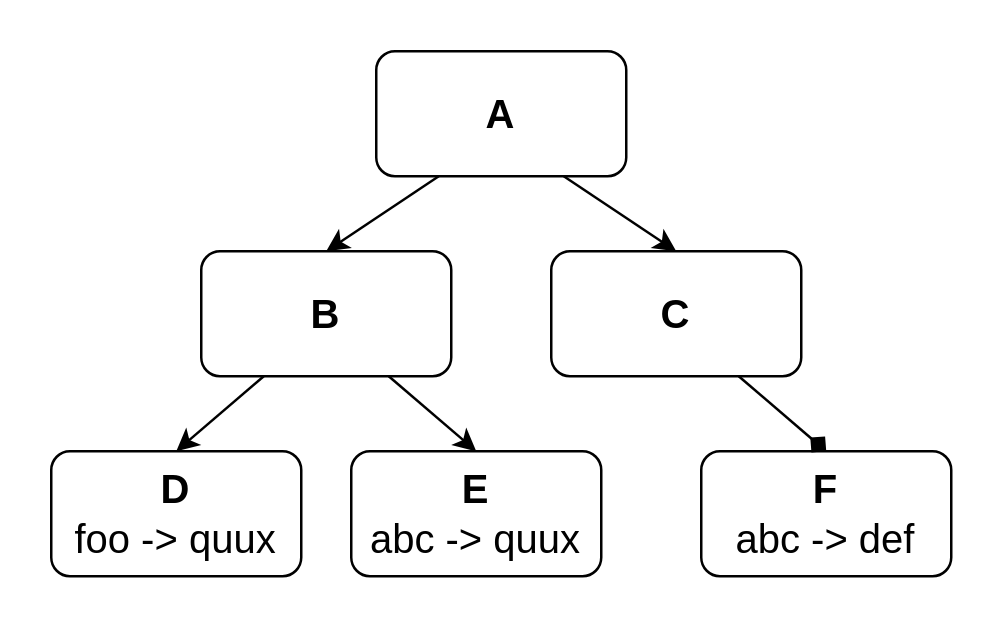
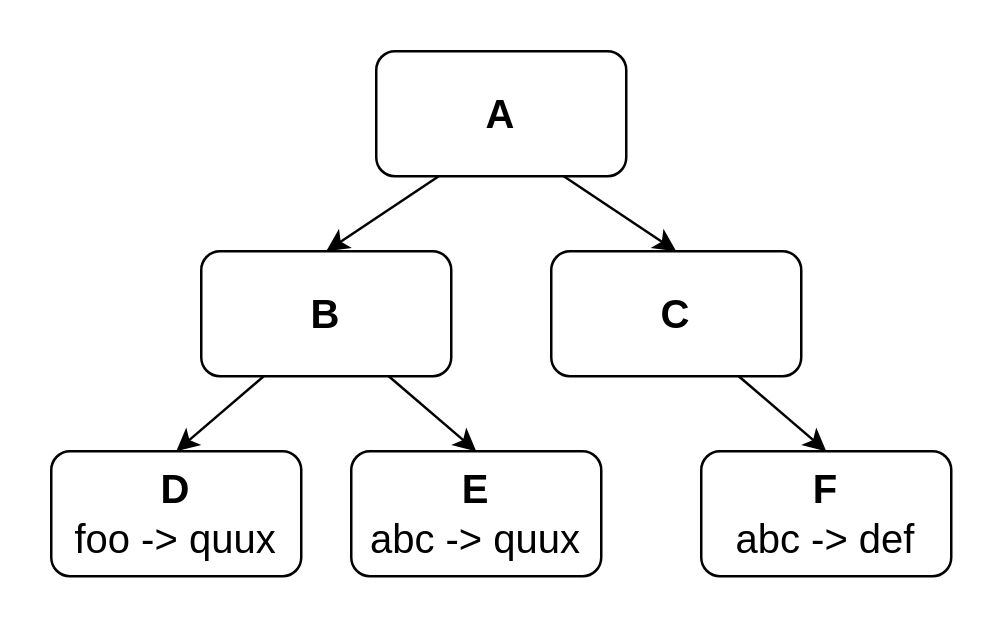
edge "C" -> "F abc -> def": arrowhead diamond -> classic
